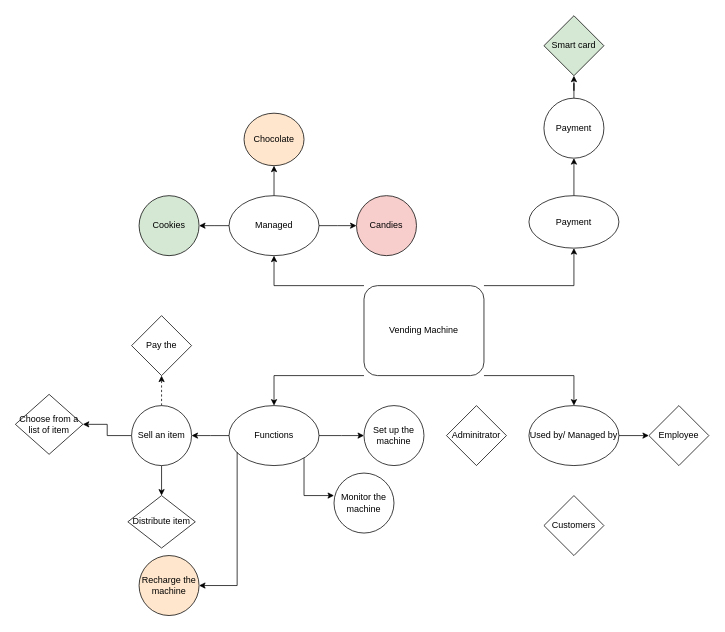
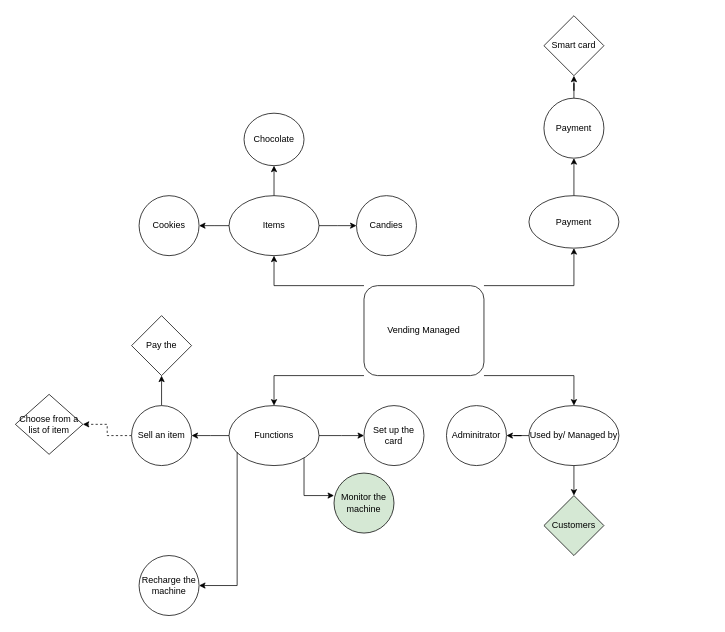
node "Smart card": fillcolor #d5e8d4 -> #ffffff
node "Chocolate": fillcolor #ffe6cc -> #ffffff
node "Cookies": fillcolor #d5e8d4 -> #ffffff
node "Managed": label "Managed" -> "Items"
node "Candies": fillcolor #f8cecc -> #ffffff
node "Vending Machine": label "Vending Machine" -> "Vending Managed"
edge "Sell an item" -> "Pay the": style dashed -> solid
edge "Sell an item" -> "Choose from a list of item": style solid -> dashed
node "Set up the machine": label "Set up the machine" -> "Set up the card"
node "Adminitrator": shape diamond -> ellipse
edge "Used by/ Managed by" -> "Adminitrator": added
edge "Used by/ Managed by" -> "Employee": removed
node "Employee": removed
edge "Sell an item" -> "Distribute item": removed
edge "Used by/ Managed by" -> "Customers": added
node "Monitor the machine": fillcolor #ffffff -> #d5e8d4
node "Distribute item": removed
node "Customers": fillcolor #ffffff -> #d5e8d4
node "Recharge the machine": fillcolor #ffe6cc -> #ffffff
